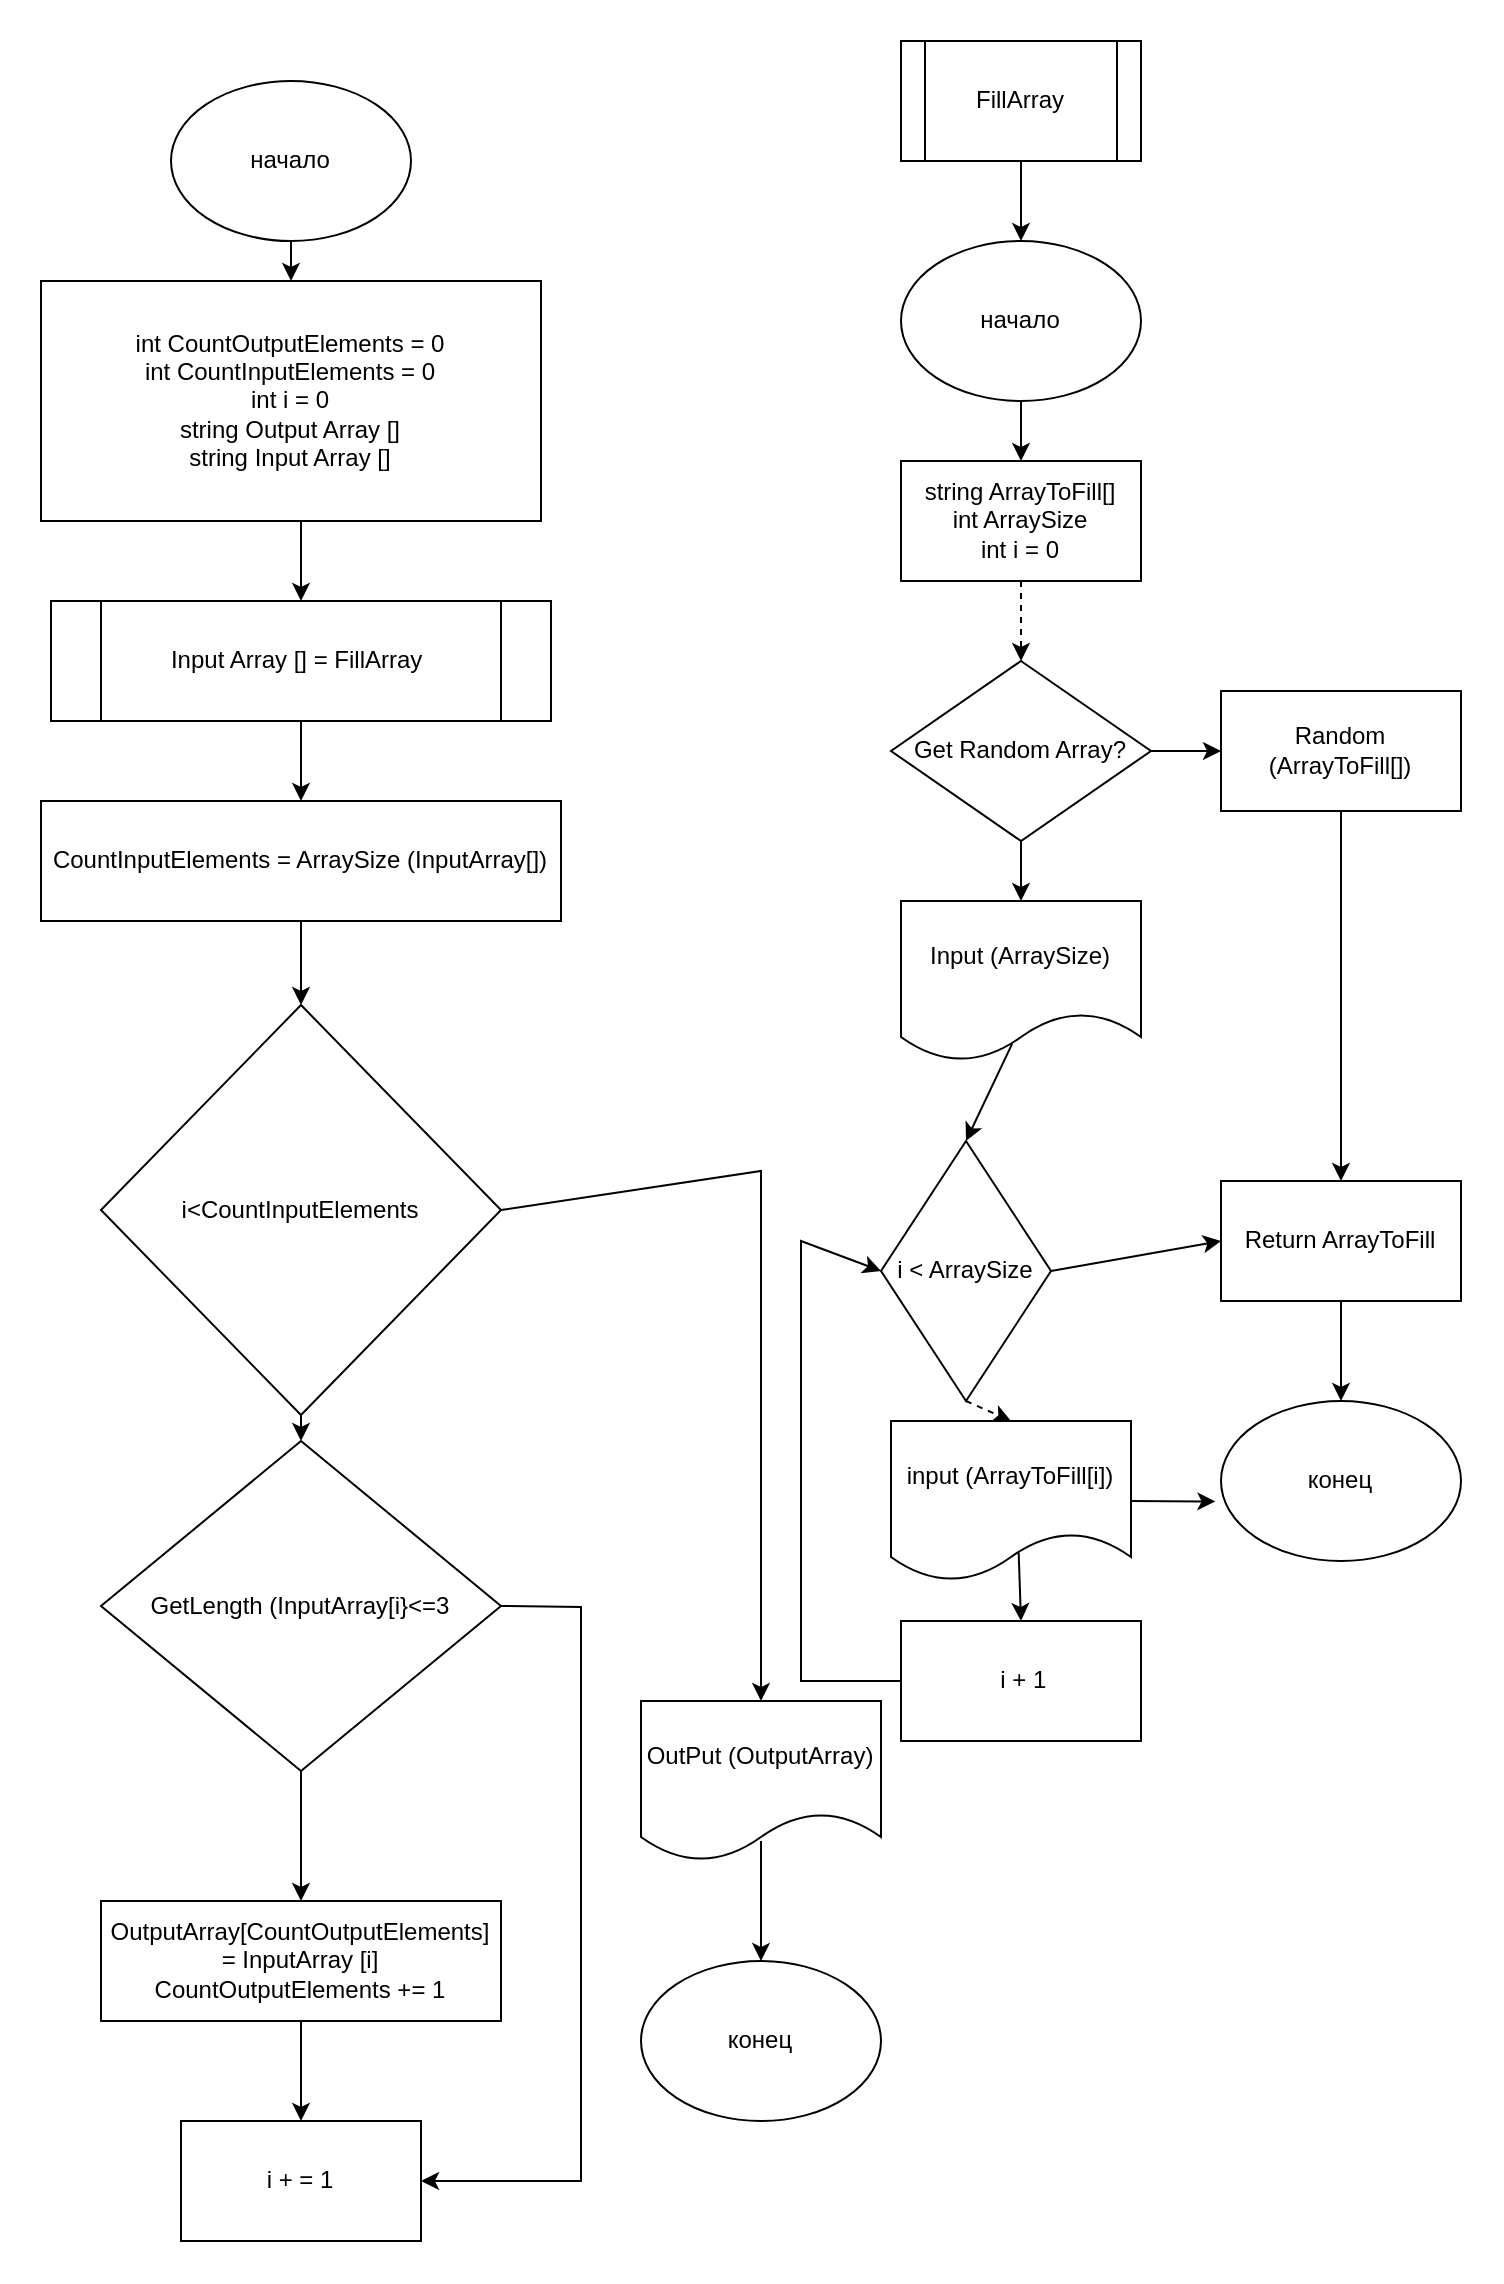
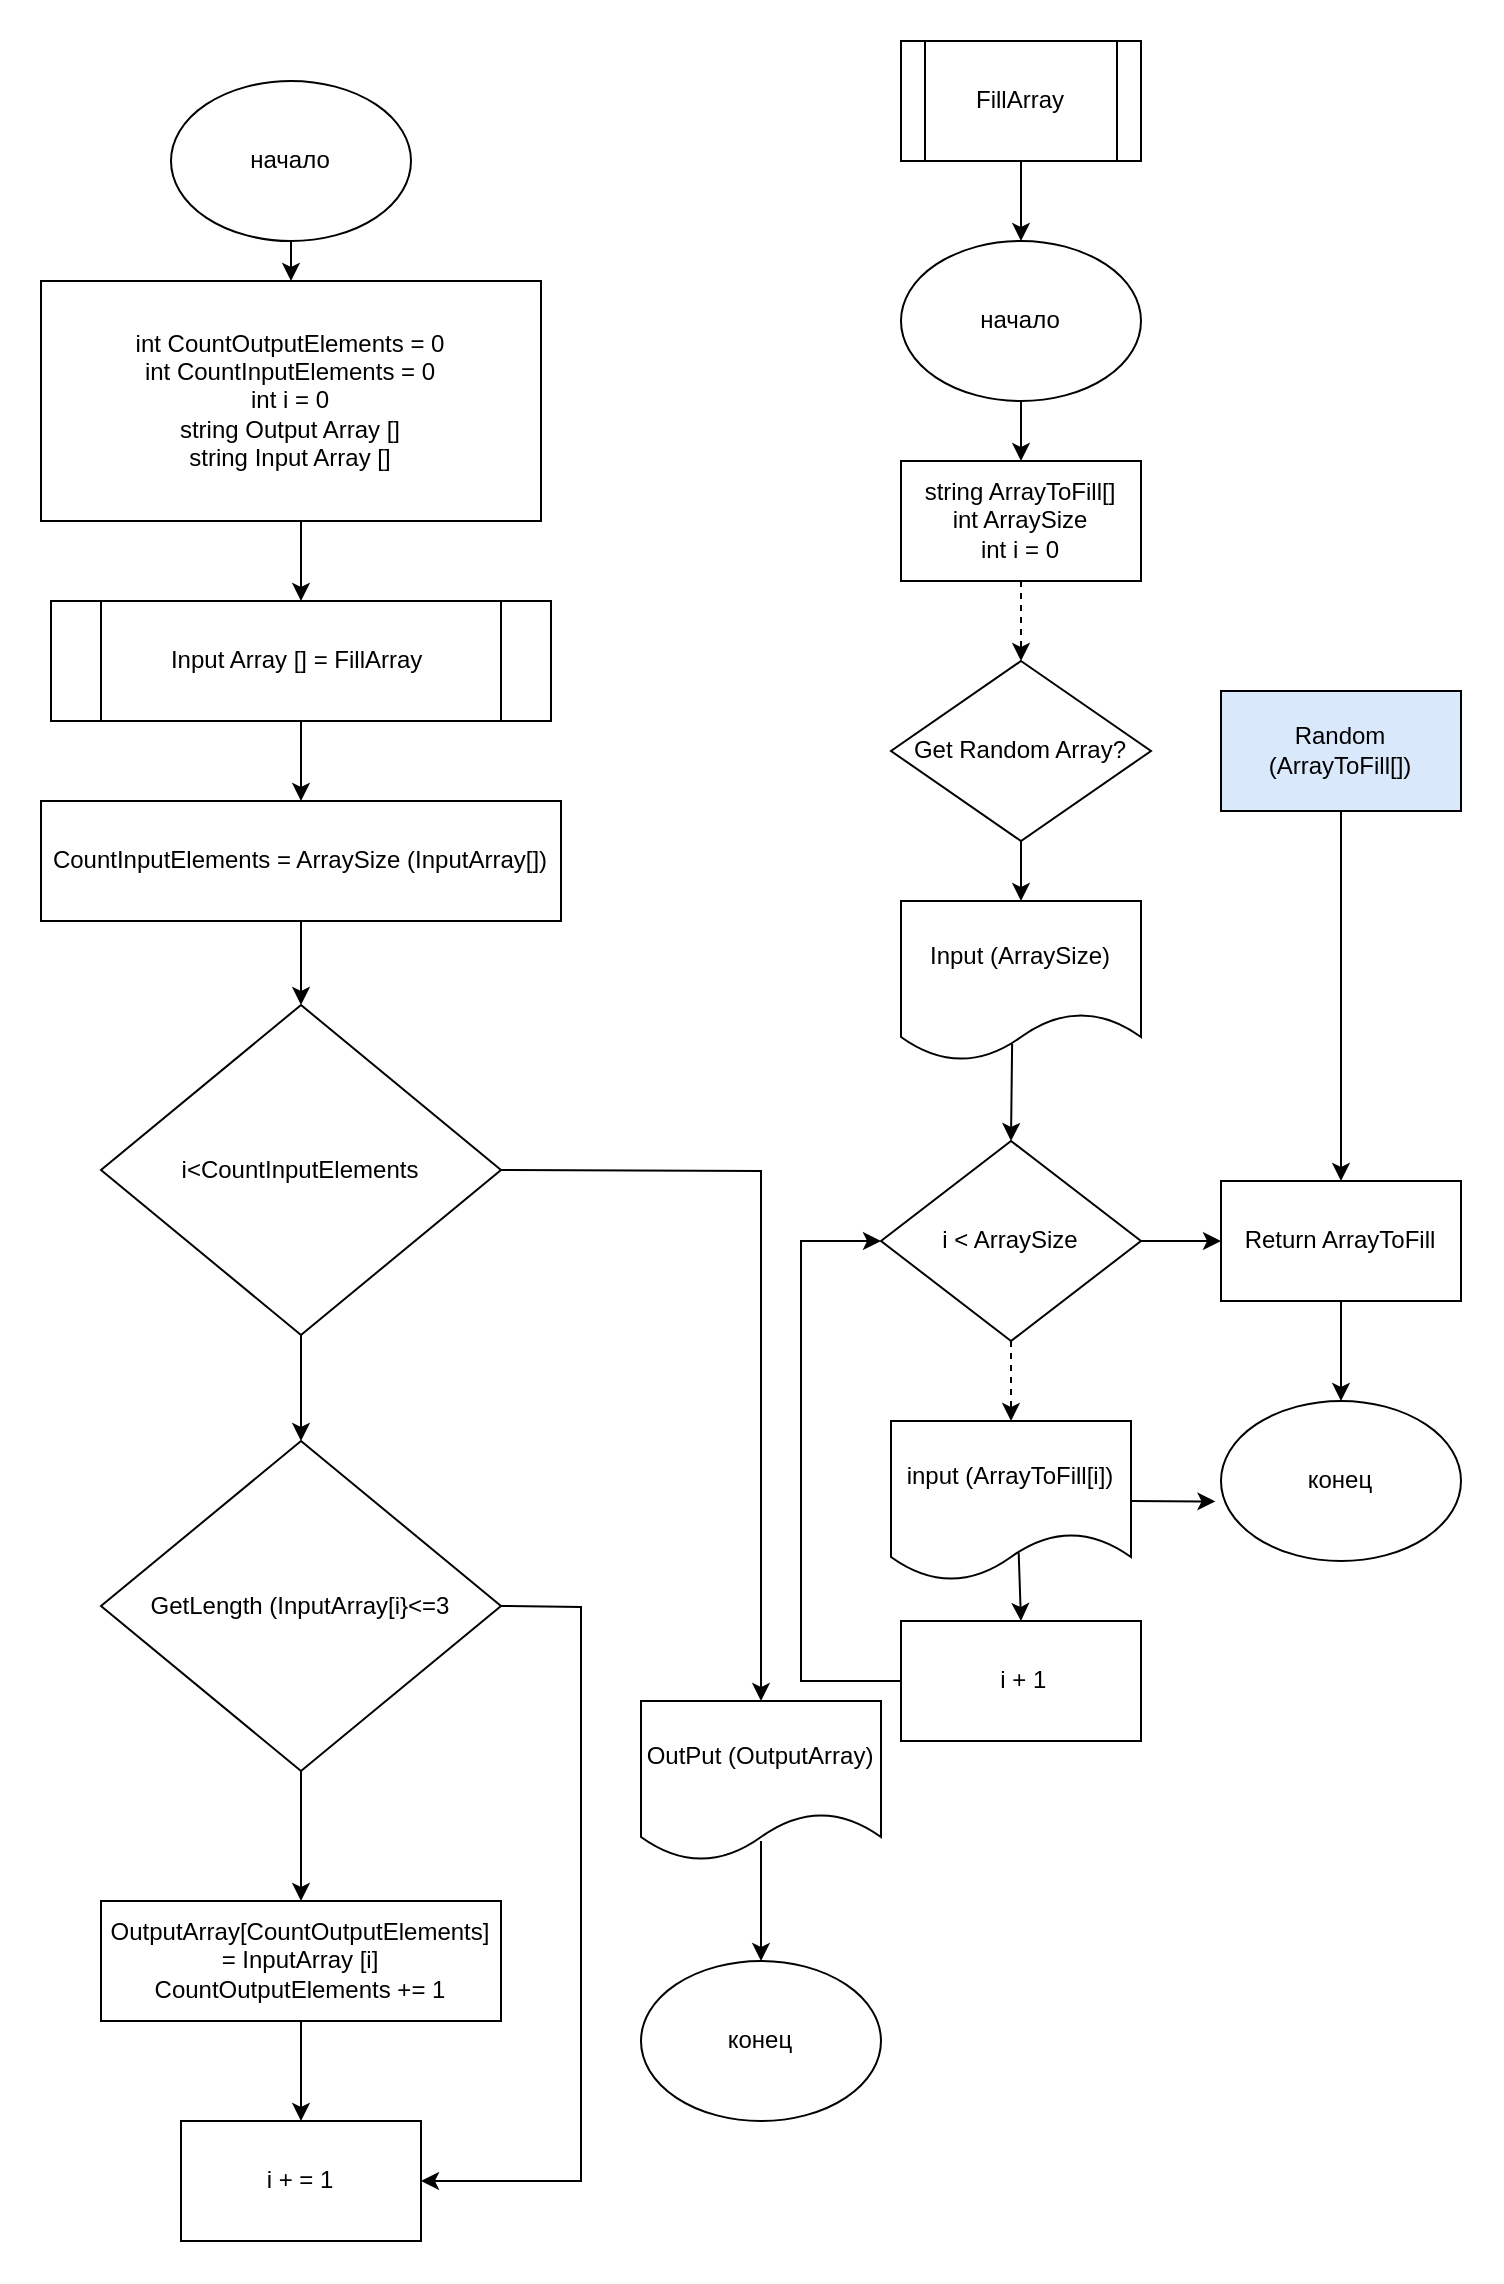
edge "Get Random Array?" -> "Random (ArrayToFill[])": removed
node "Random (ArrayToFill[])": fillcolor #ffffff -> #dae8fc
node "i<CountInputElements": size 400x410 -> 400x330
node "i < ArraySize": size 170x260 -> 260x200
